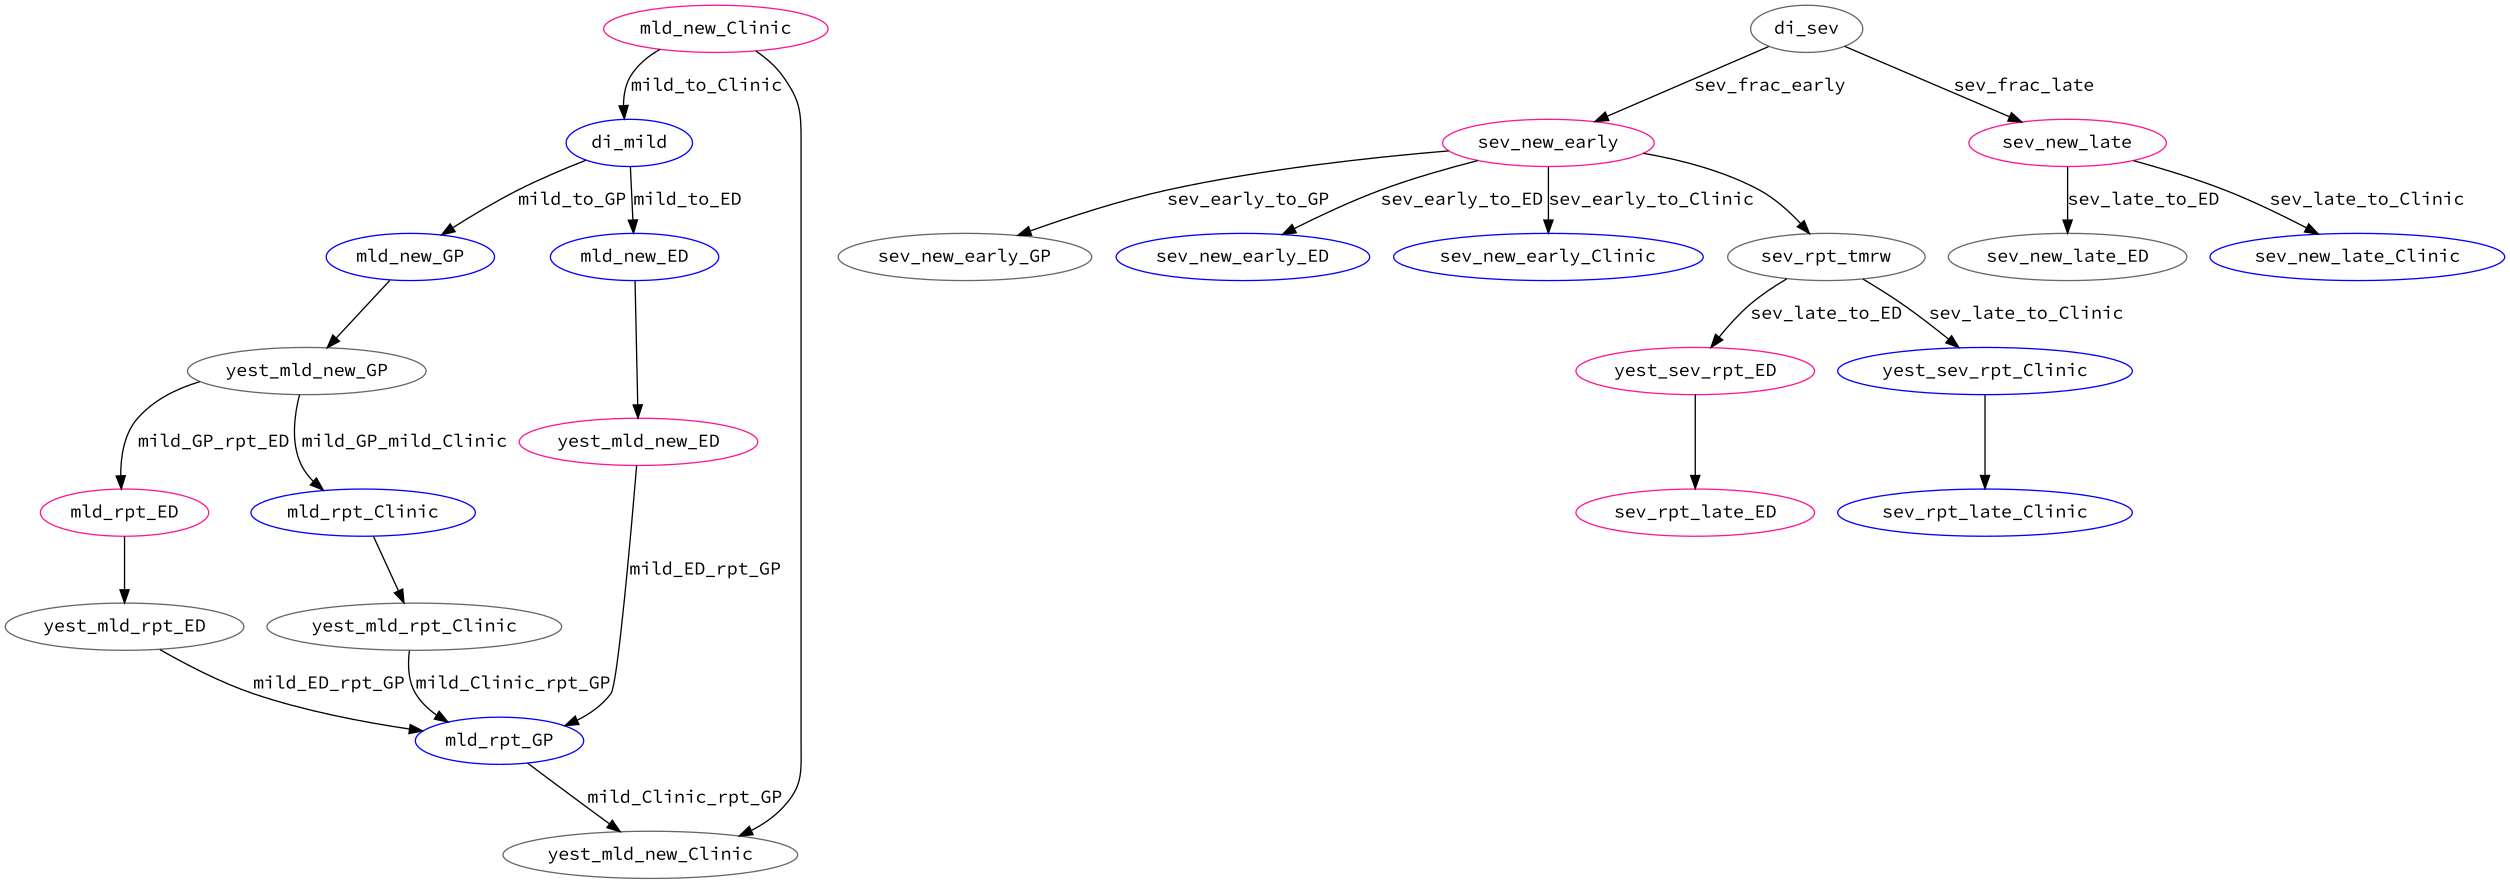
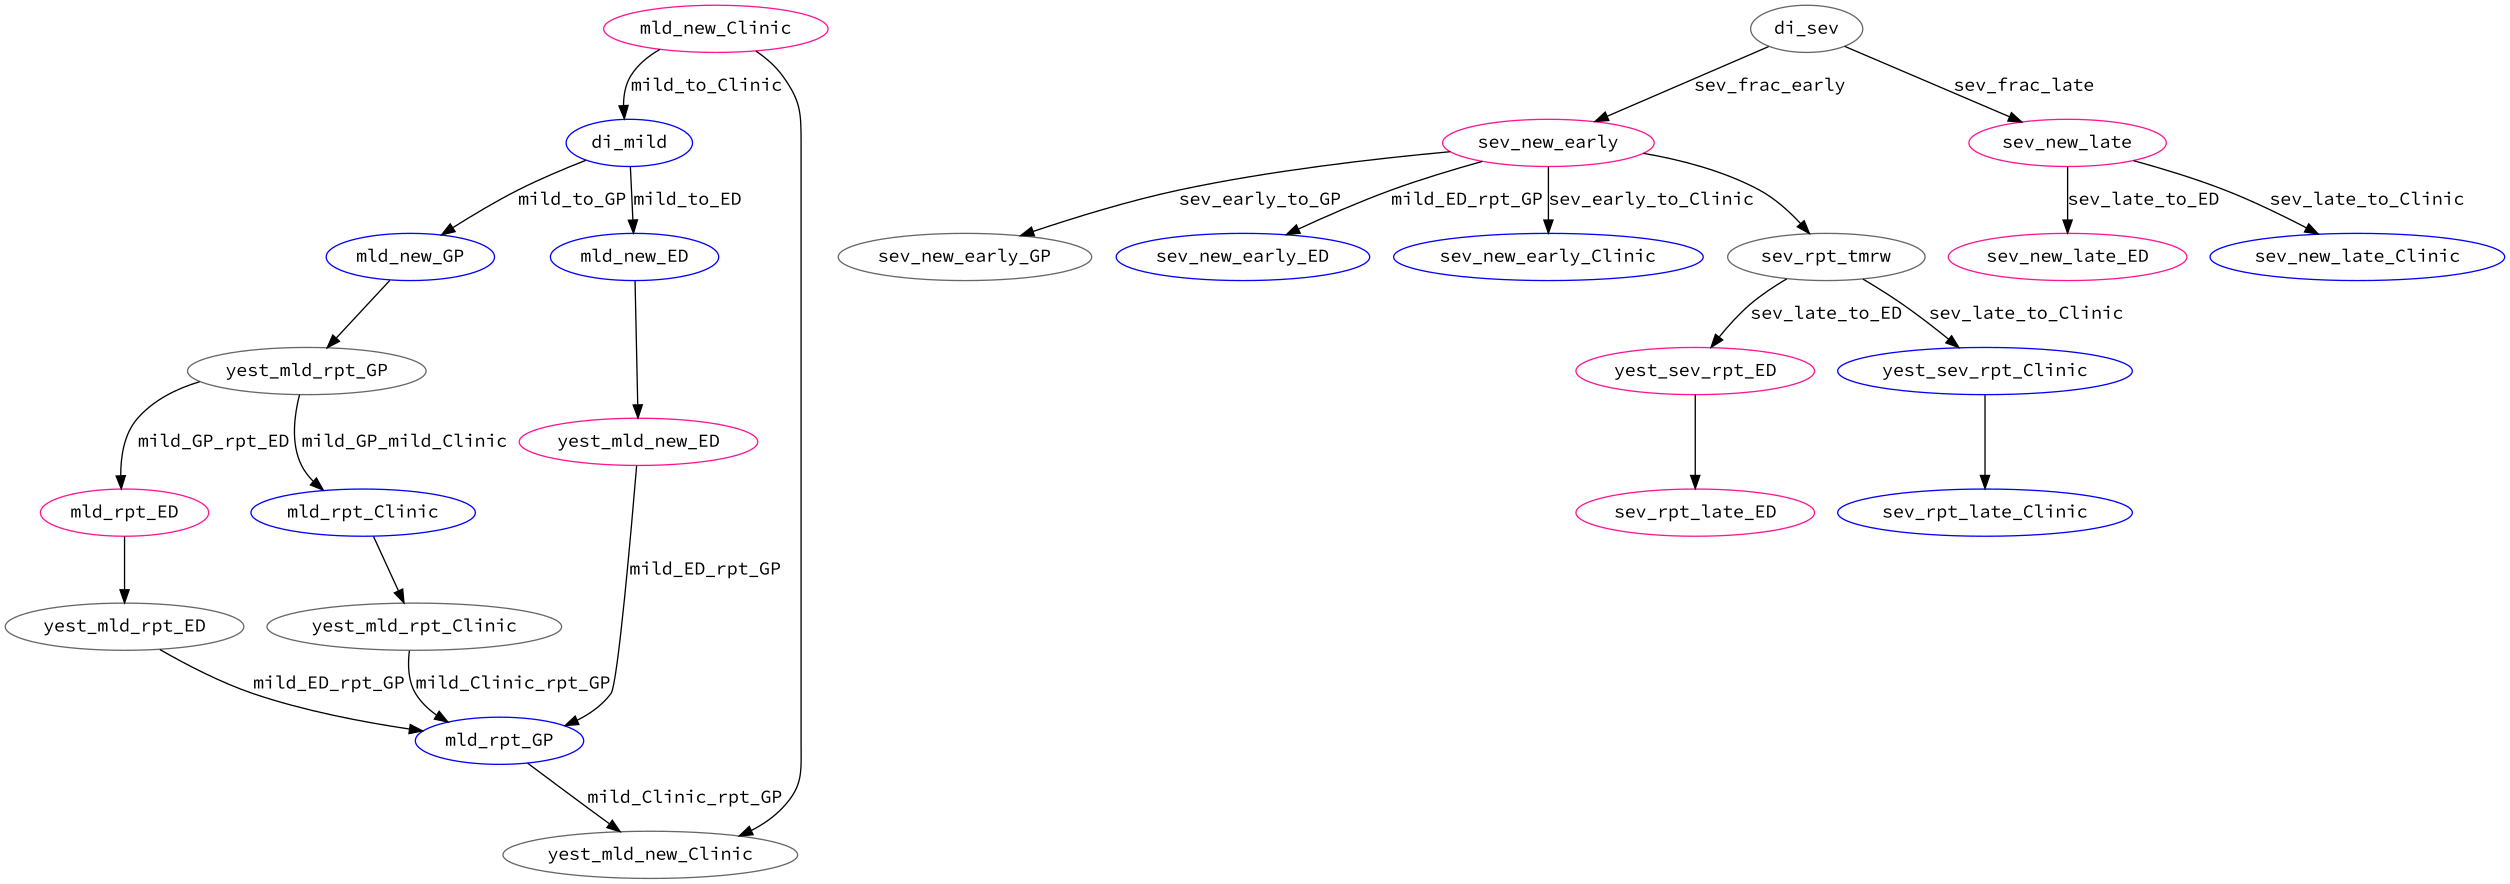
edge "sev_new_early" -> "sev_new_early_ED": label "sev_early_to_ED" -> "mild_ED_rpt_GP"
node "sev_new_late_ED": color gray40 -> deeppink
node "yest_mld_new_GP": label "yest_mld_new_GP" -> "yest_mld_rpt_GP"
